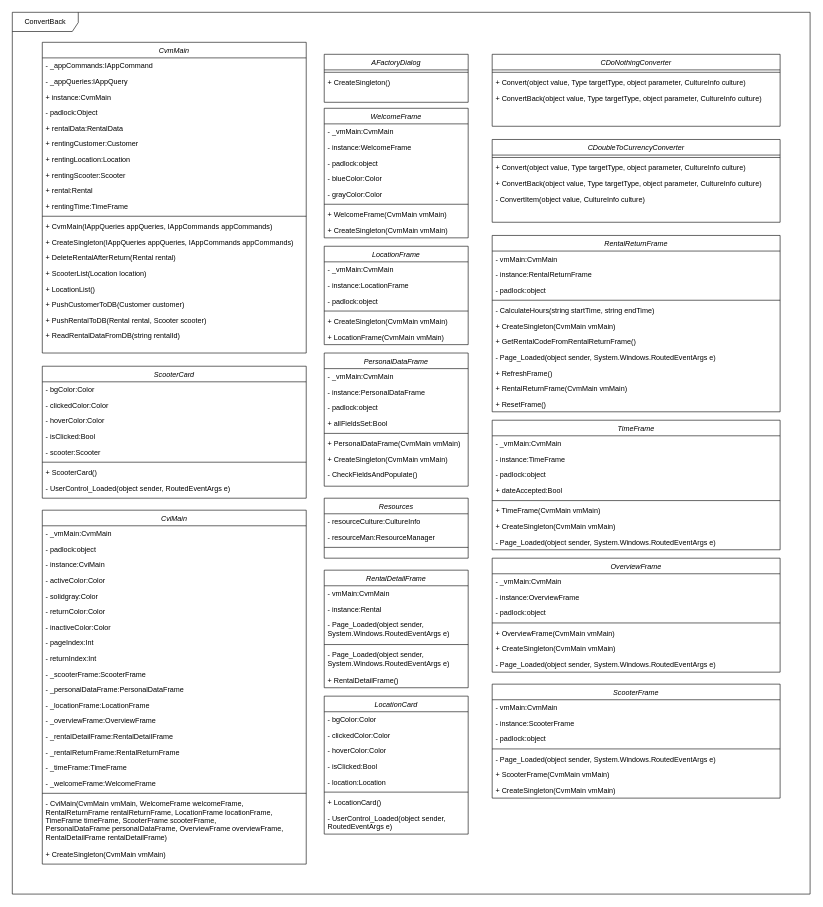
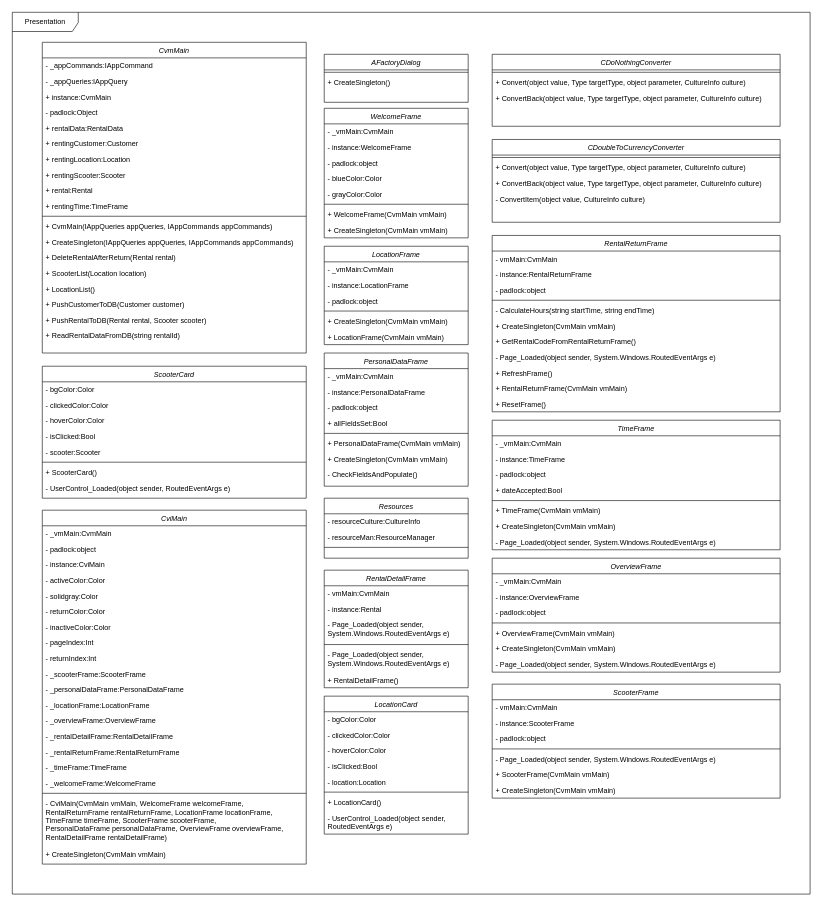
node "ConvertBack": label "ConvertBack" -> "Presentation"
